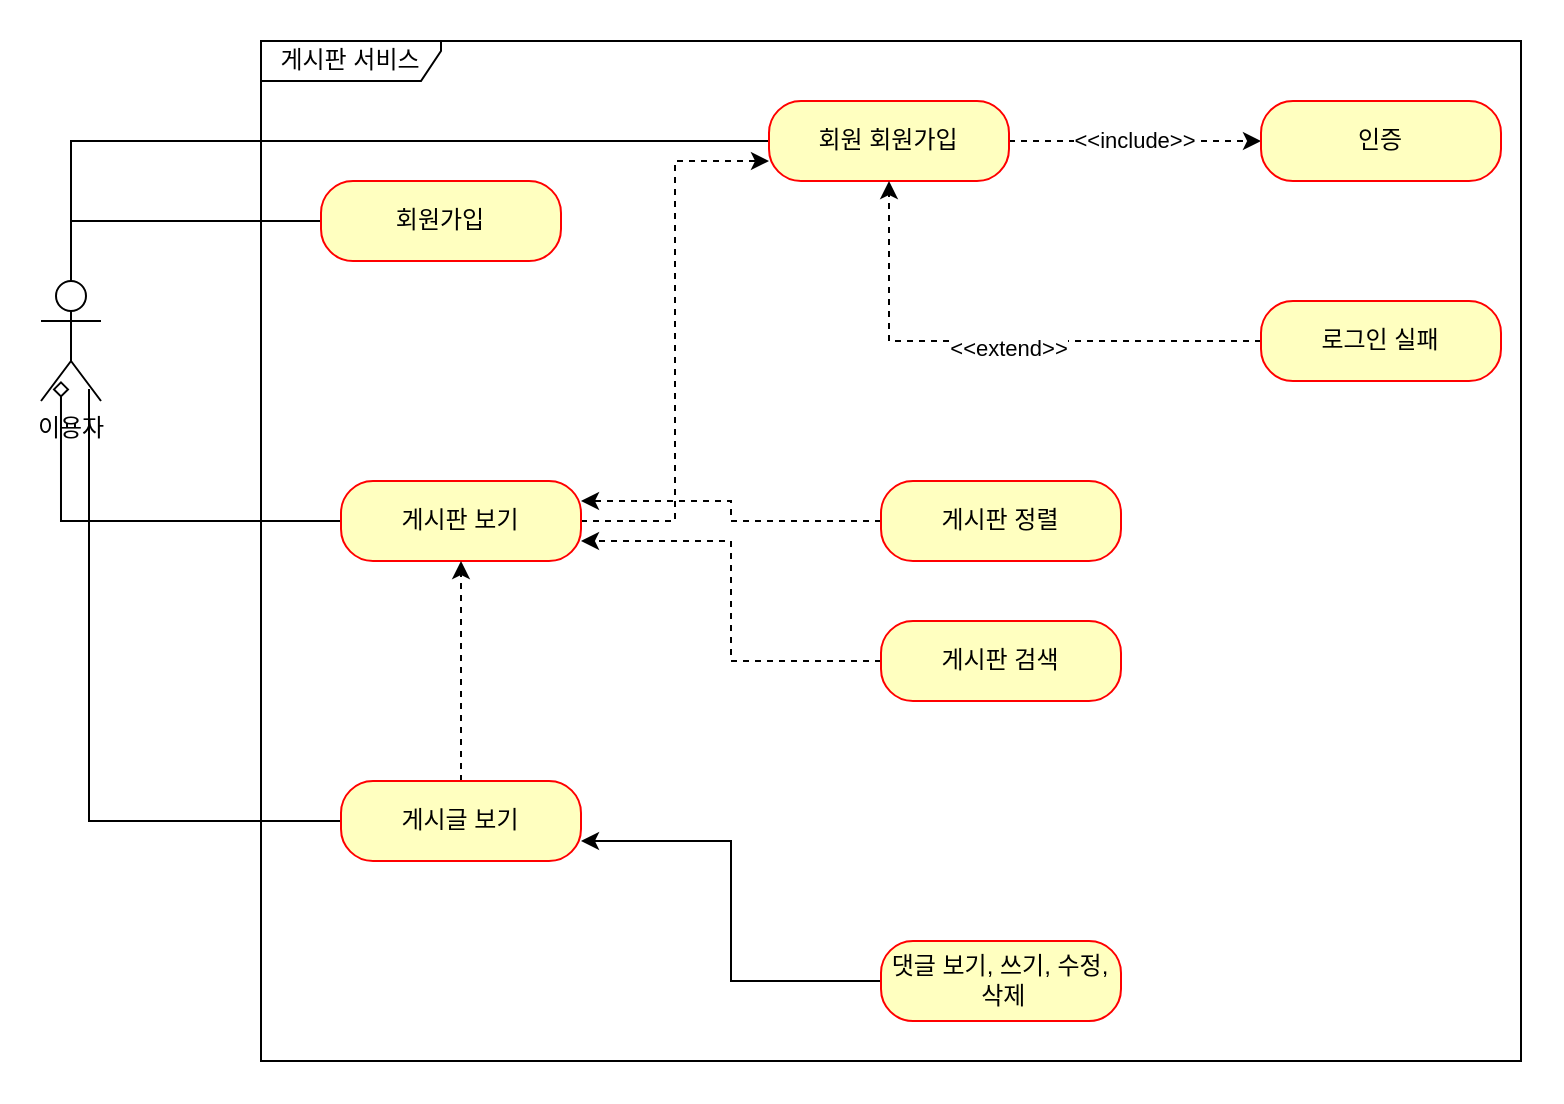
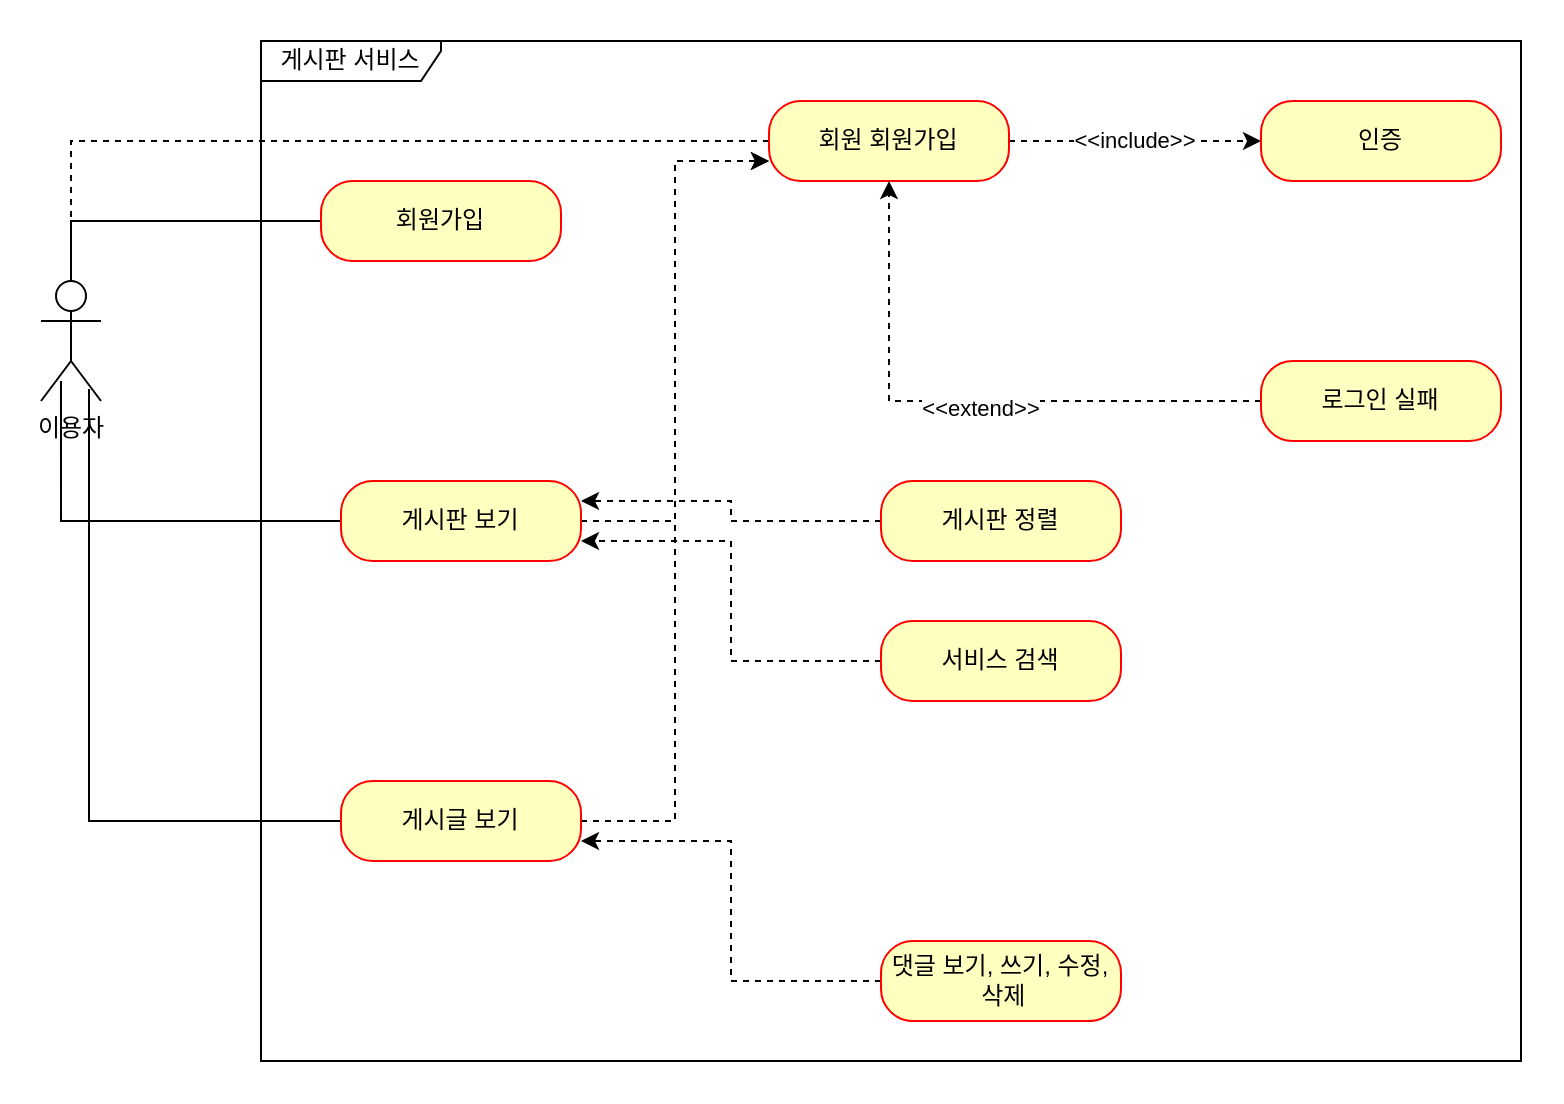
edge "회원 회원가입" -- "이용자": style solid -> dashed
node "로그인 실패": moved (1381, 341) -> (1381, 401)
edge "게시판 보기" -> "이용자": arrowhead diamond -> none
node "게시판 검색": label "게시판 검색" -> "서비스 검색"
edge "게시글 보기" -> "게시판 보기": now "게시글 보기" -> "회원 회원가입"
edge "댓글 보기, 쓰기, 수정, 삭제" -> "게시글 보기": style solid -> dashed
